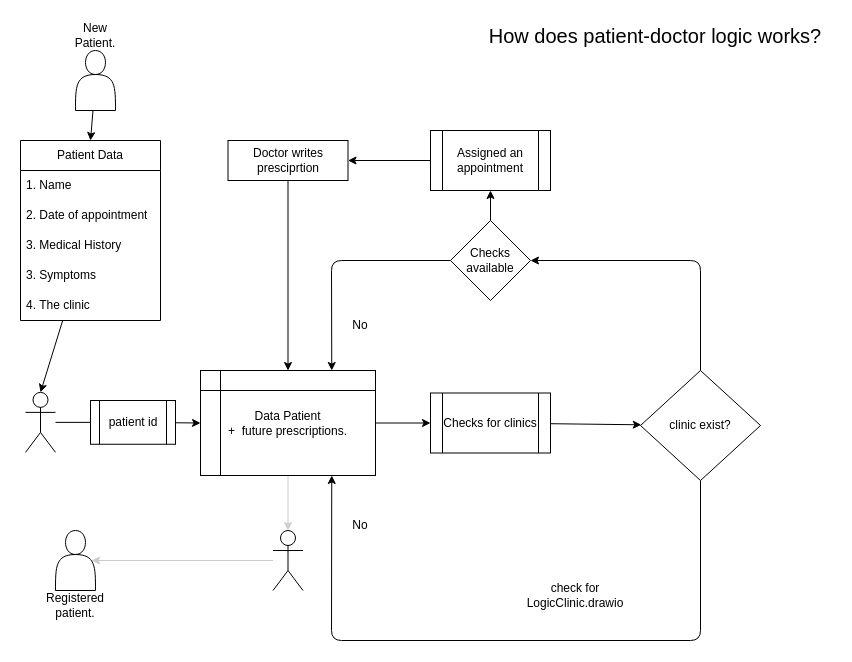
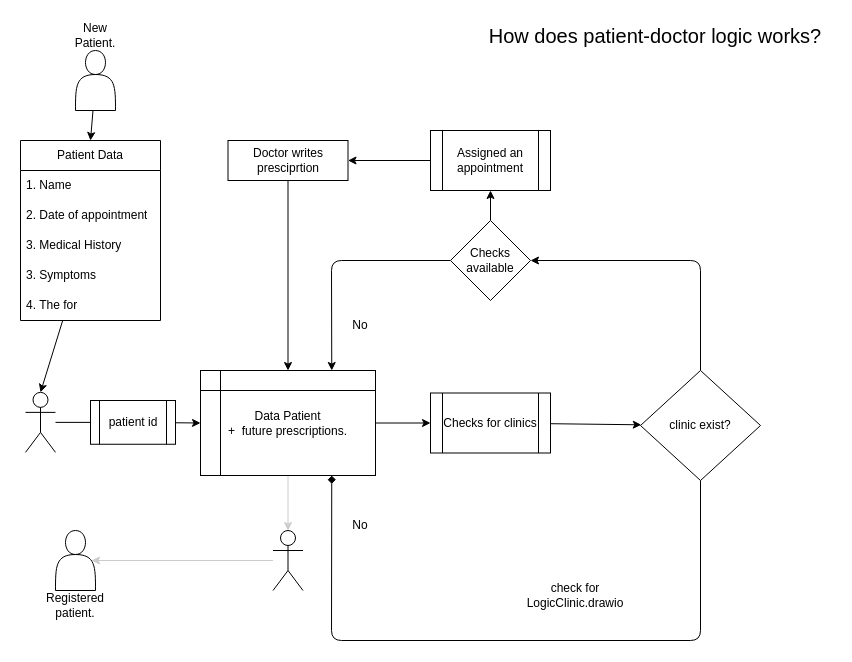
node "4. The clinic": label "4. The clinic" -> "4. The for"
edge "clinic exist?" -> "Data Patient + future prescriptions.": arrowhead classic -> diamond
